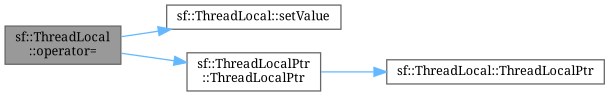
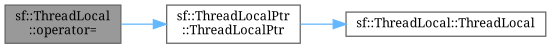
node "sf::ThreadLocal::setValue": removed
node "sf::ThreadLocal::ThreadLocalPtr": label "sf::ThreadLocal::ThreadLocalPtr" -> "sf::ThreadLocal::ThreadLocal"
